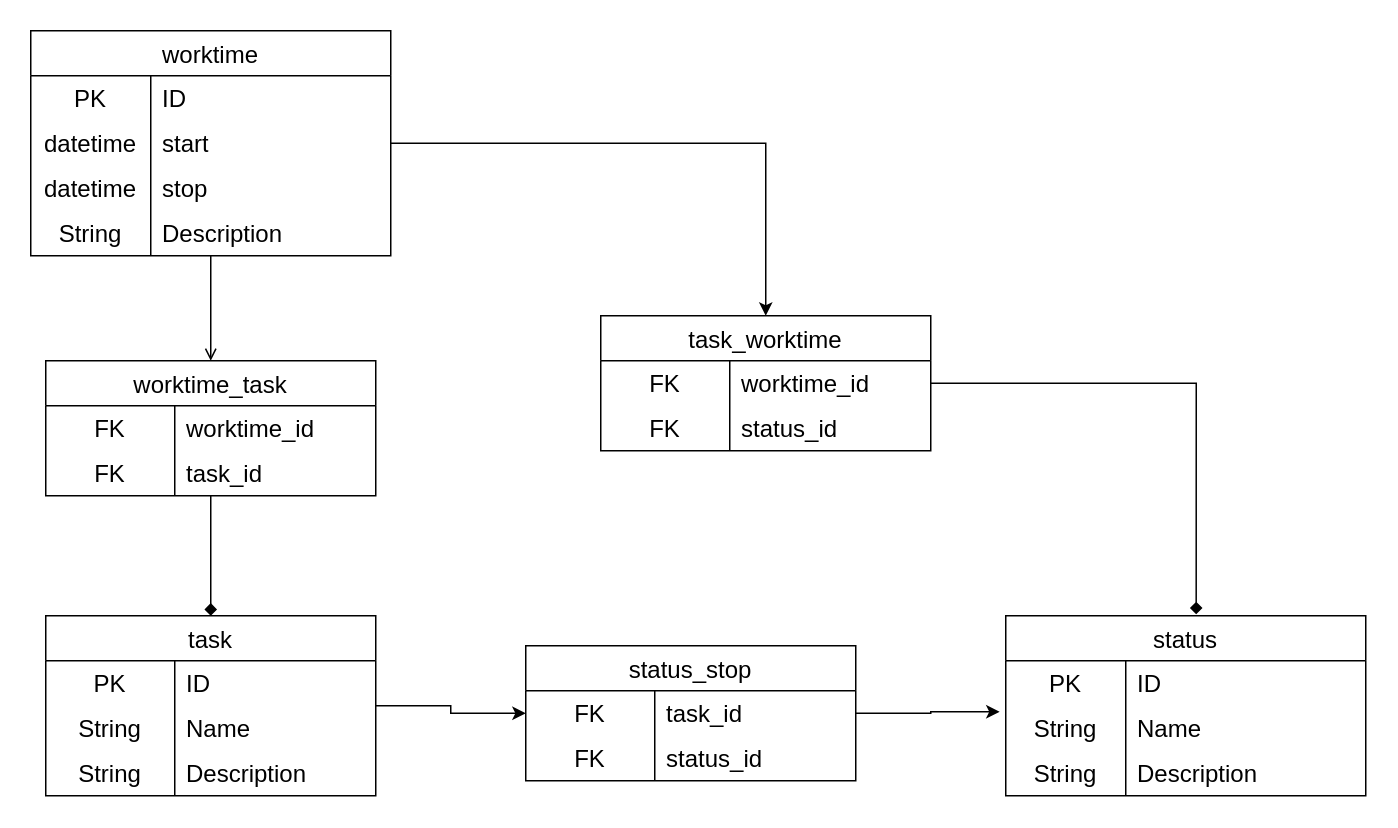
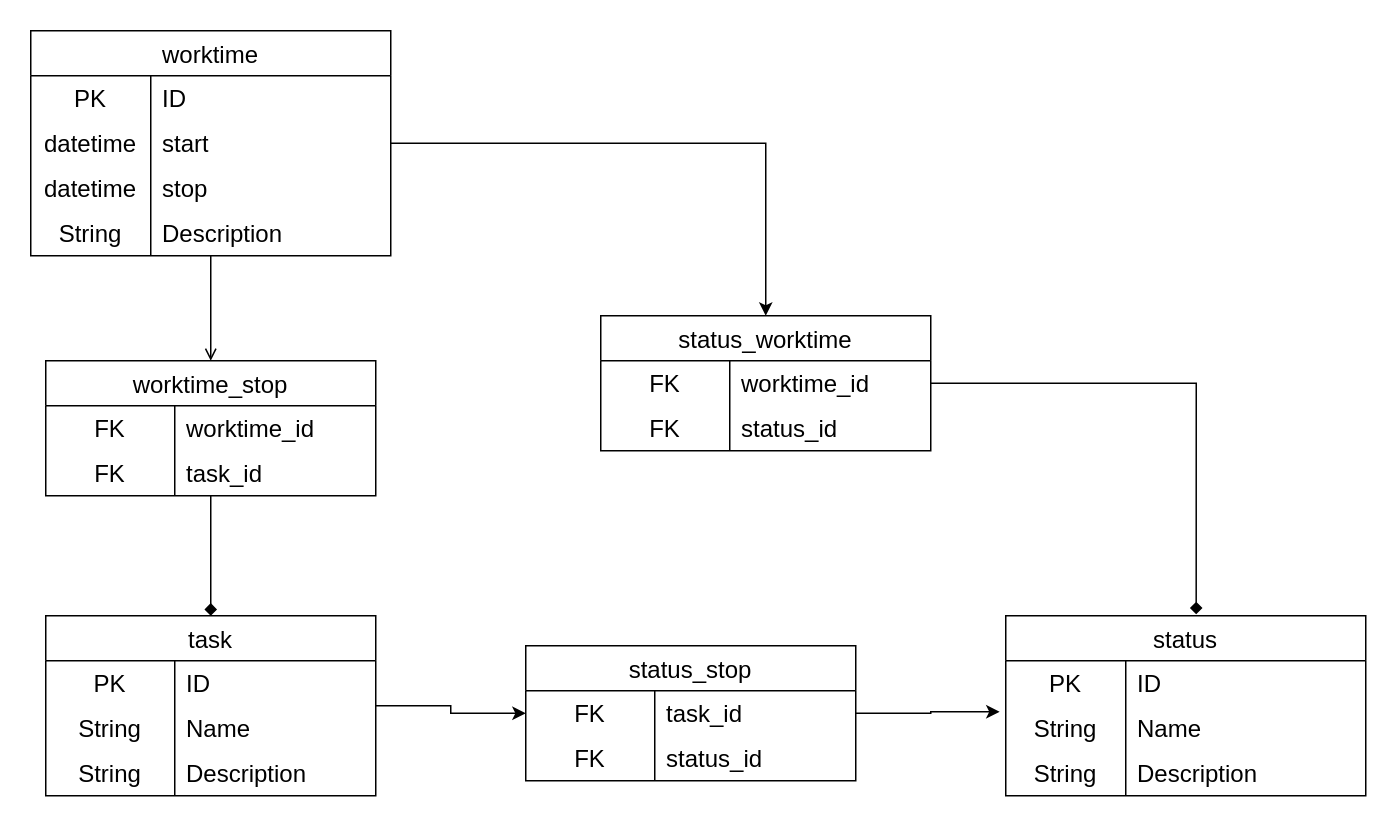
node "task_worktime": label "task_worktime" -> "status_worktime"
node "worktime_task": label "worktime_task" -> "worktime_stop"
